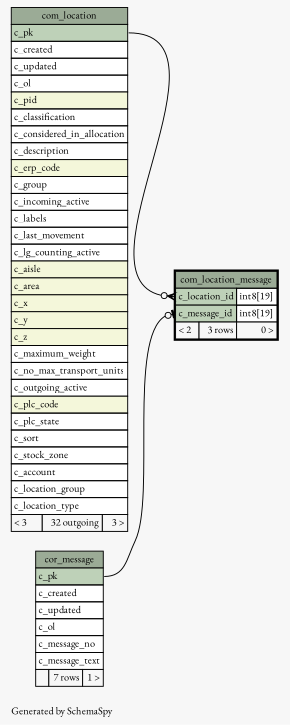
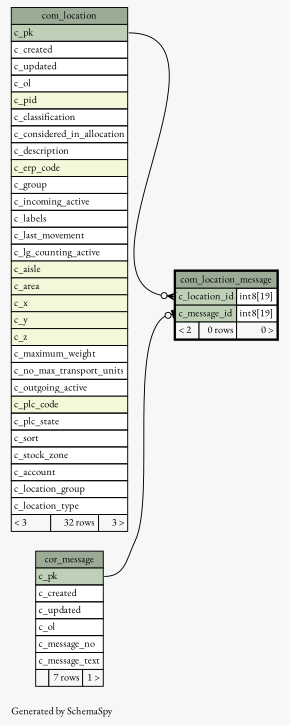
node "com_location_message": text "3 rows" -> "0 rows"
node "com_location": text "32 outgoing" -> "32 rows"
